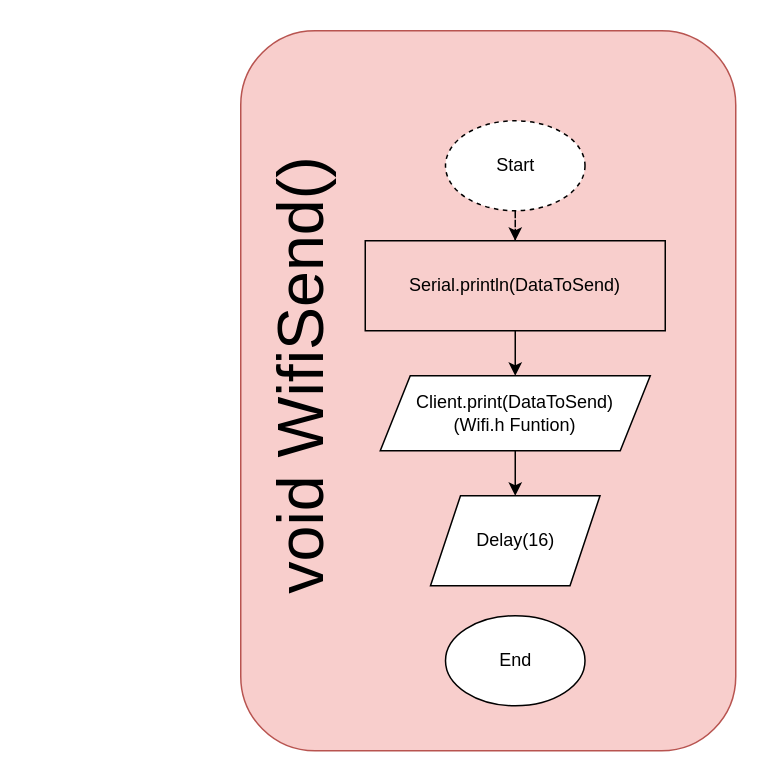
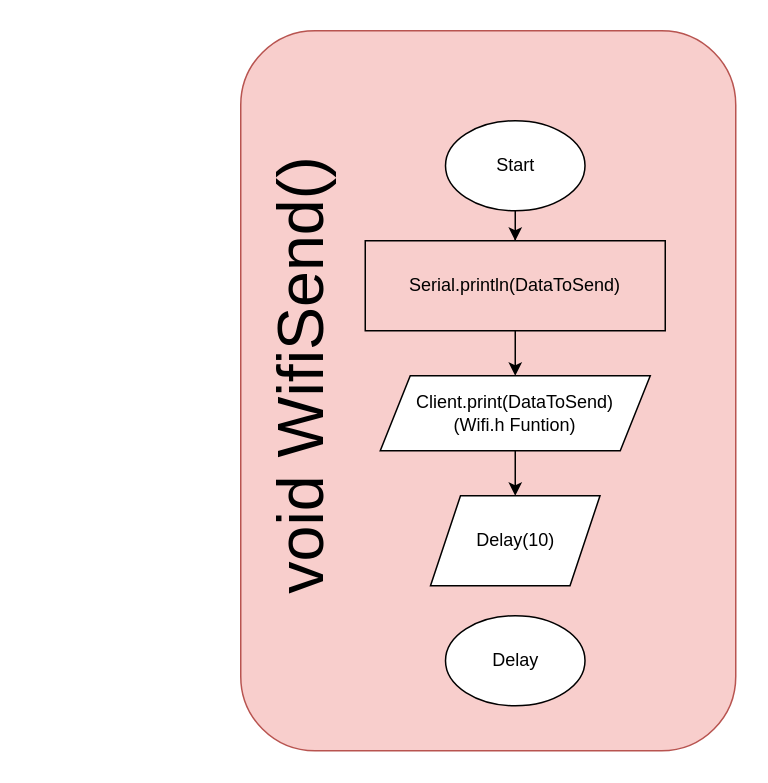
node "Start": style dashed -> solid
edge "Start" -> "Serial.println(DataToSend)": style dashed -> solid
node "Delay(16)": label "Delay(16)" -> "Delay(10)"
node "End": label "End" -> "Delay"
